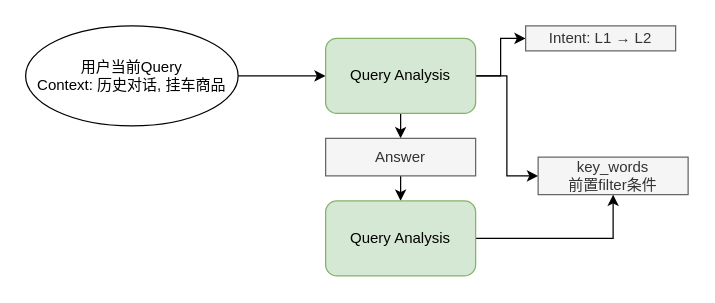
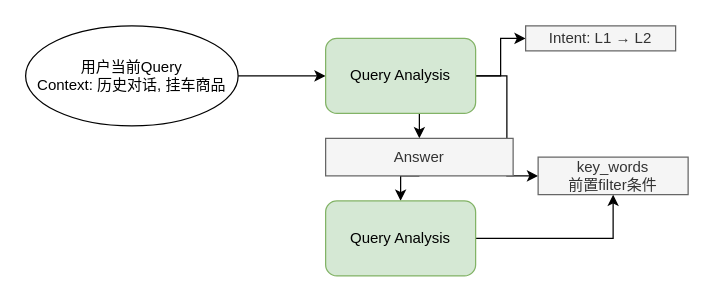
node "Answer": size 150x38 -> 188x38
